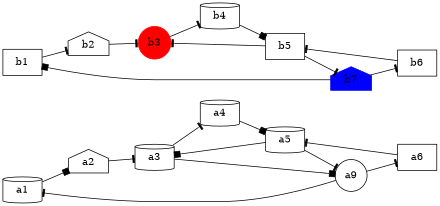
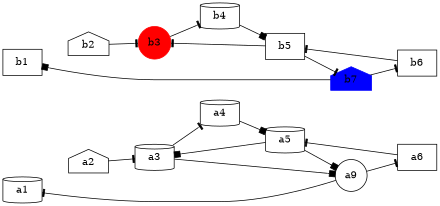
edge "b1" -> "b2": removed
edge "a5" -> "a9": arrowhead tee -> box
edge "a1" -> "a2": removed
